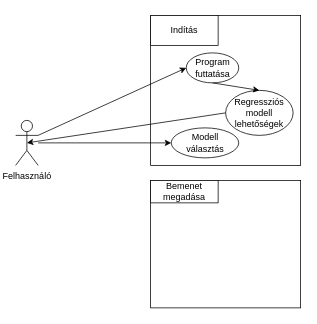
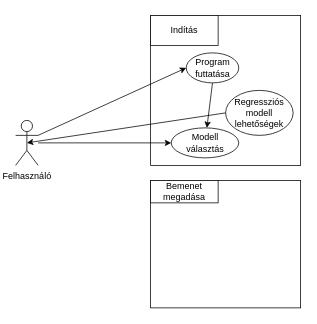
edge "Program futtatása" -> "Regressziós modell lehetőségek": now "Program futtatása" -> "Modell választás"
